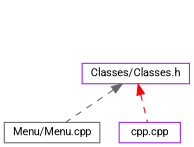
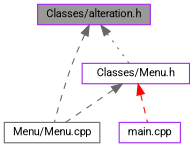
node "Classes/alteration.h": added
node "Classes/Classes.h": label "Classes/Classes.h" -> "Classes/Menu.h"
node "cpp.cpp": label "cpp.cpp" -> "main.cpp"
